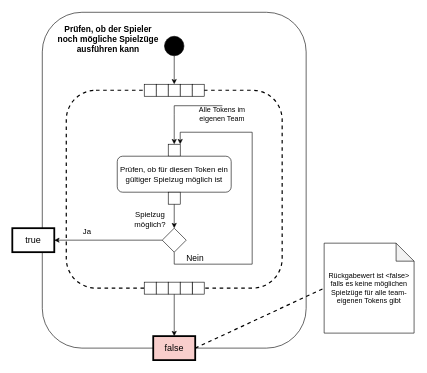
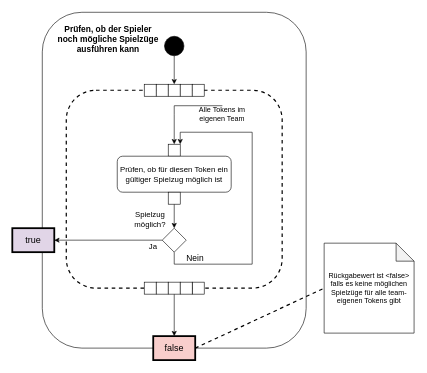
node "Ja": moved (87, 231) -> (153, 246)
node "true": fillcolor #ffffff -> #e1d5e7
